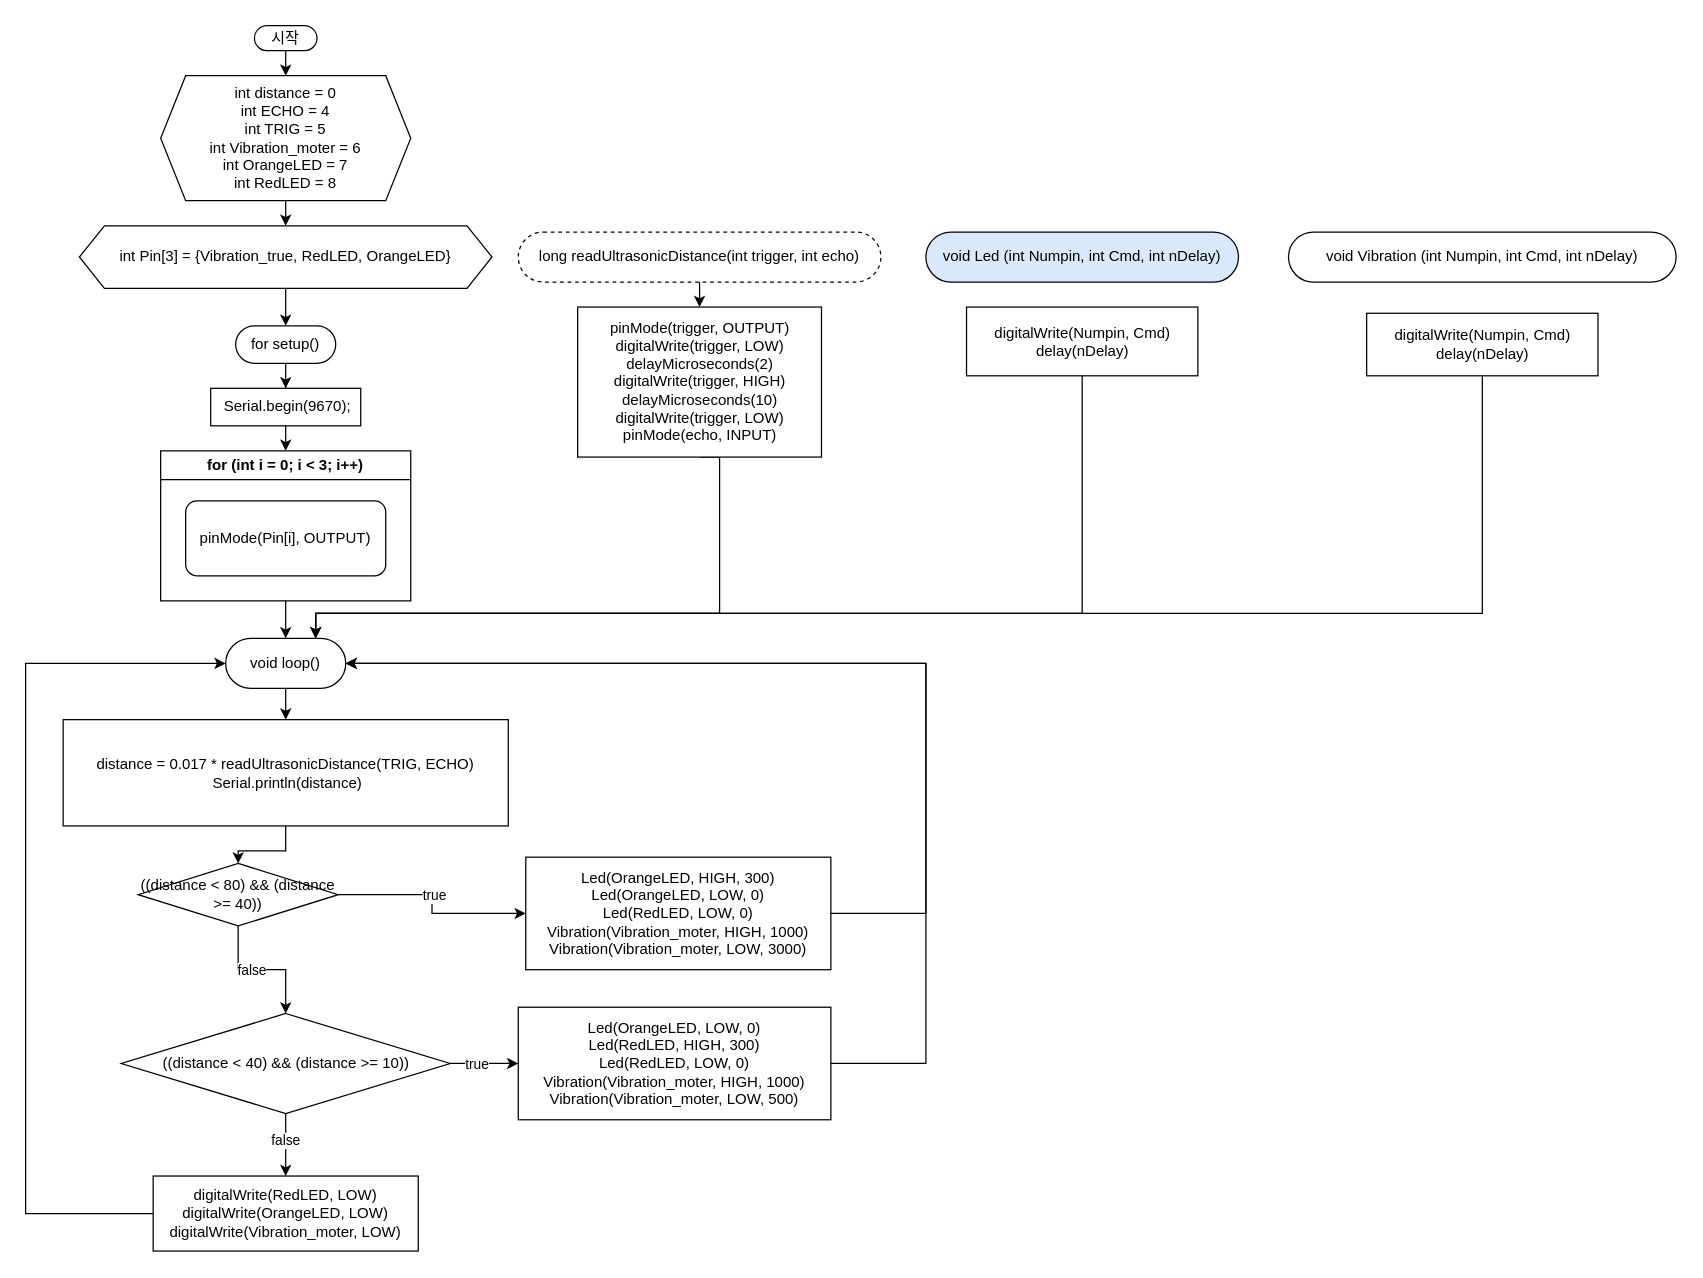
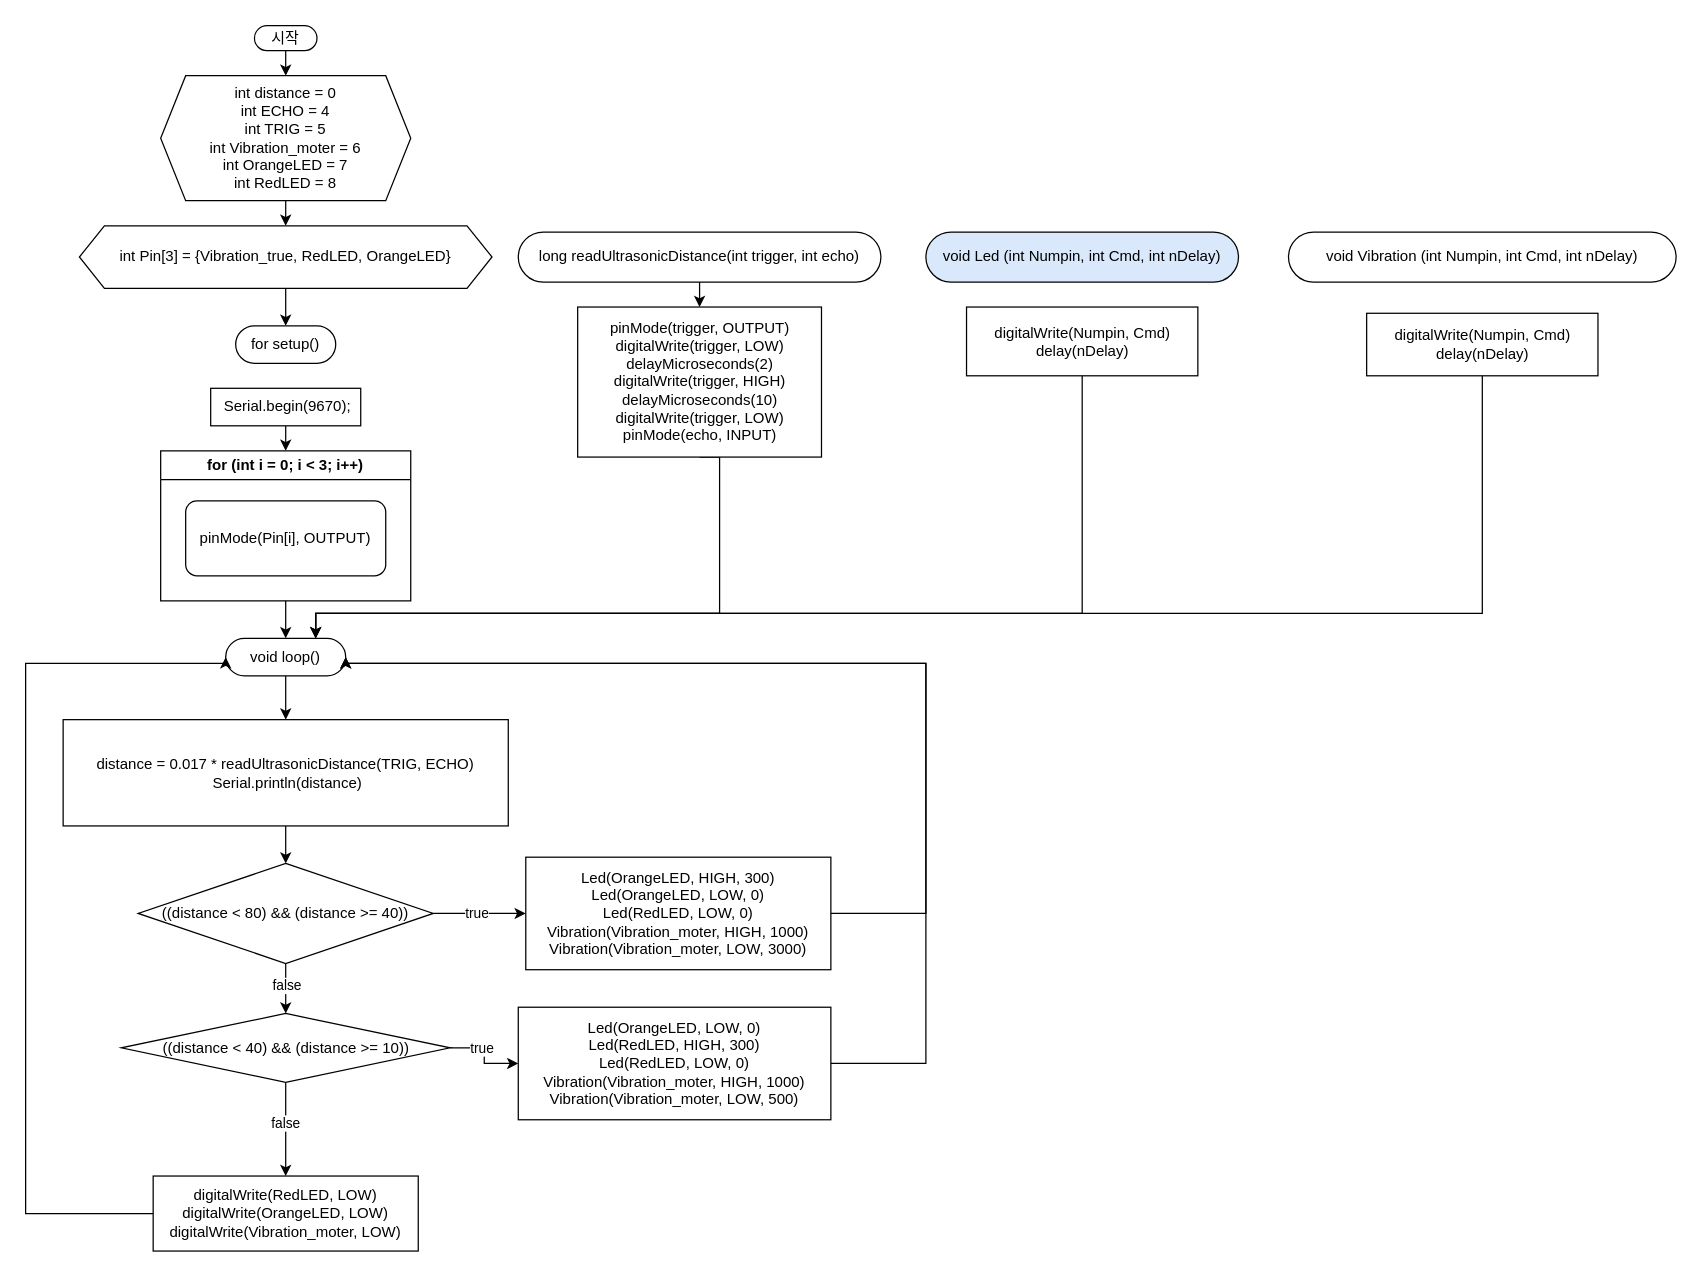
node "long readUltrasonicDistance(int trigger, int echo)": style dashed -> solid
edge "for setup()" -> "Serial.begin(9670);": removed
node "void loop()": size 120x50 -> 120x38
node "((distance < 80) && (distance >= 40))": size 200x63 -> 295x100
node "((distance < 40) && (distance >= 10))": size 329x100 -> 329x69
